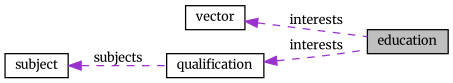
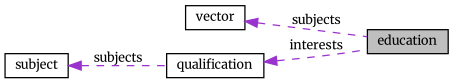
edge "education" -> "vector": label " interests" -> " subjects"
